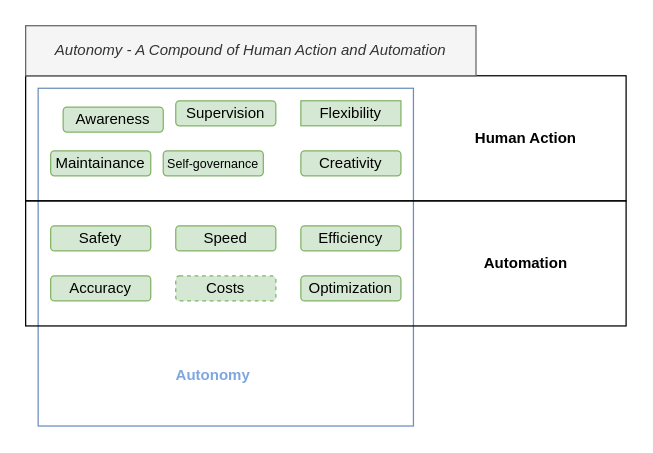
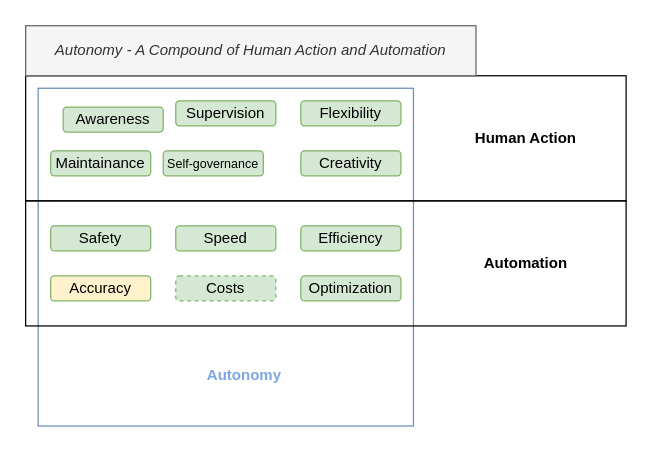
node "Flexibility": shape rectangle -> rounded rectangle
node "Accuracy": fillcolor #d5e8d4 -> #fff2cc
node "Autonomy": moved (213, 376) -> (244, 376)
